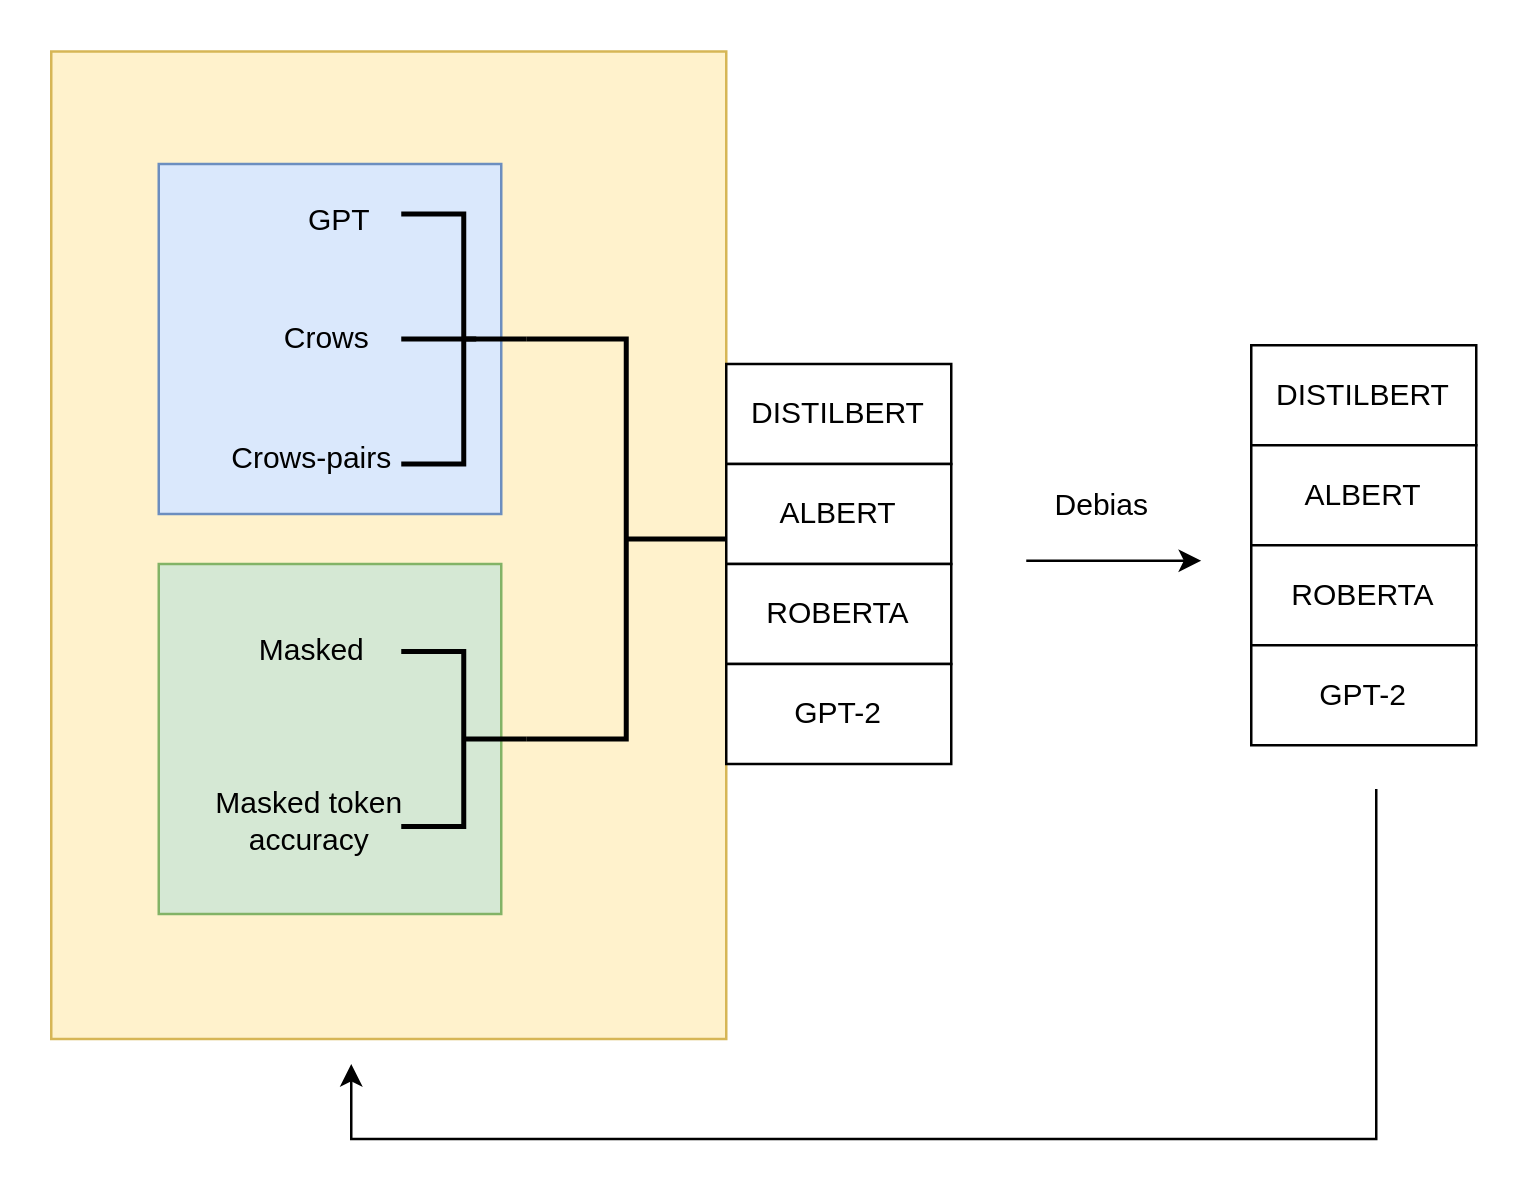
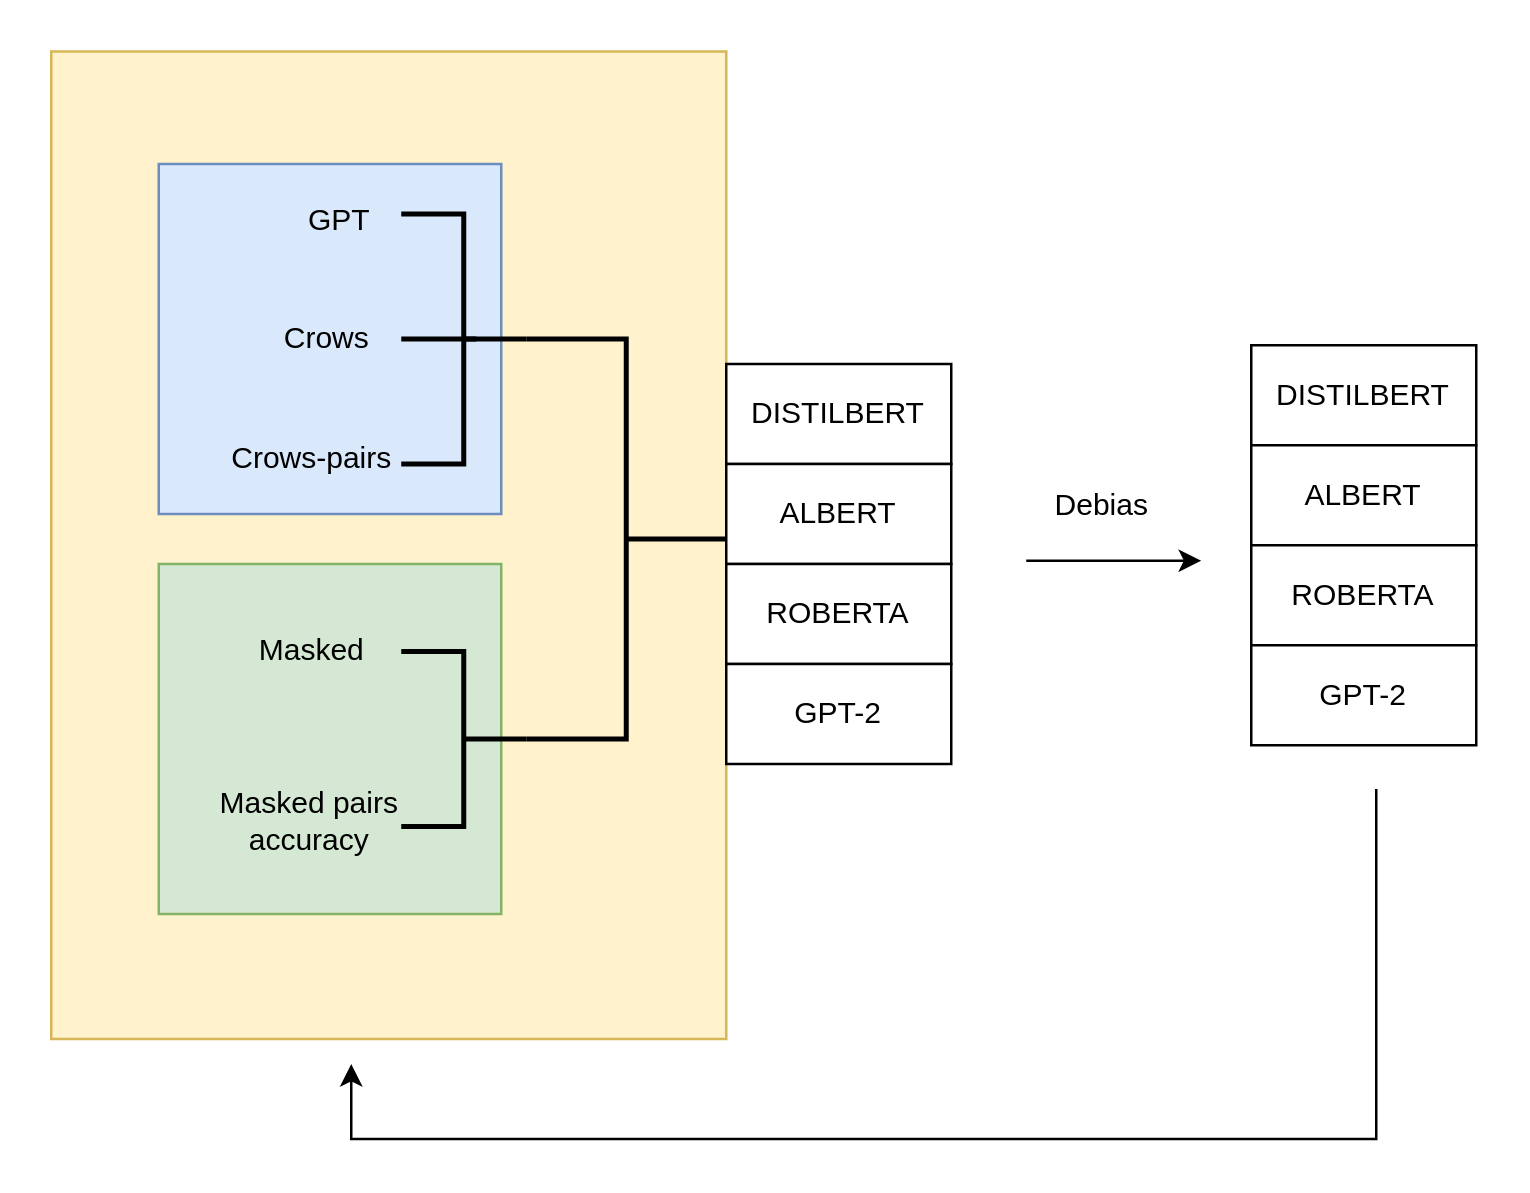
node "Masked token accuracy": label "Masked token accuracy" -> "Masked pairs accuracy"
